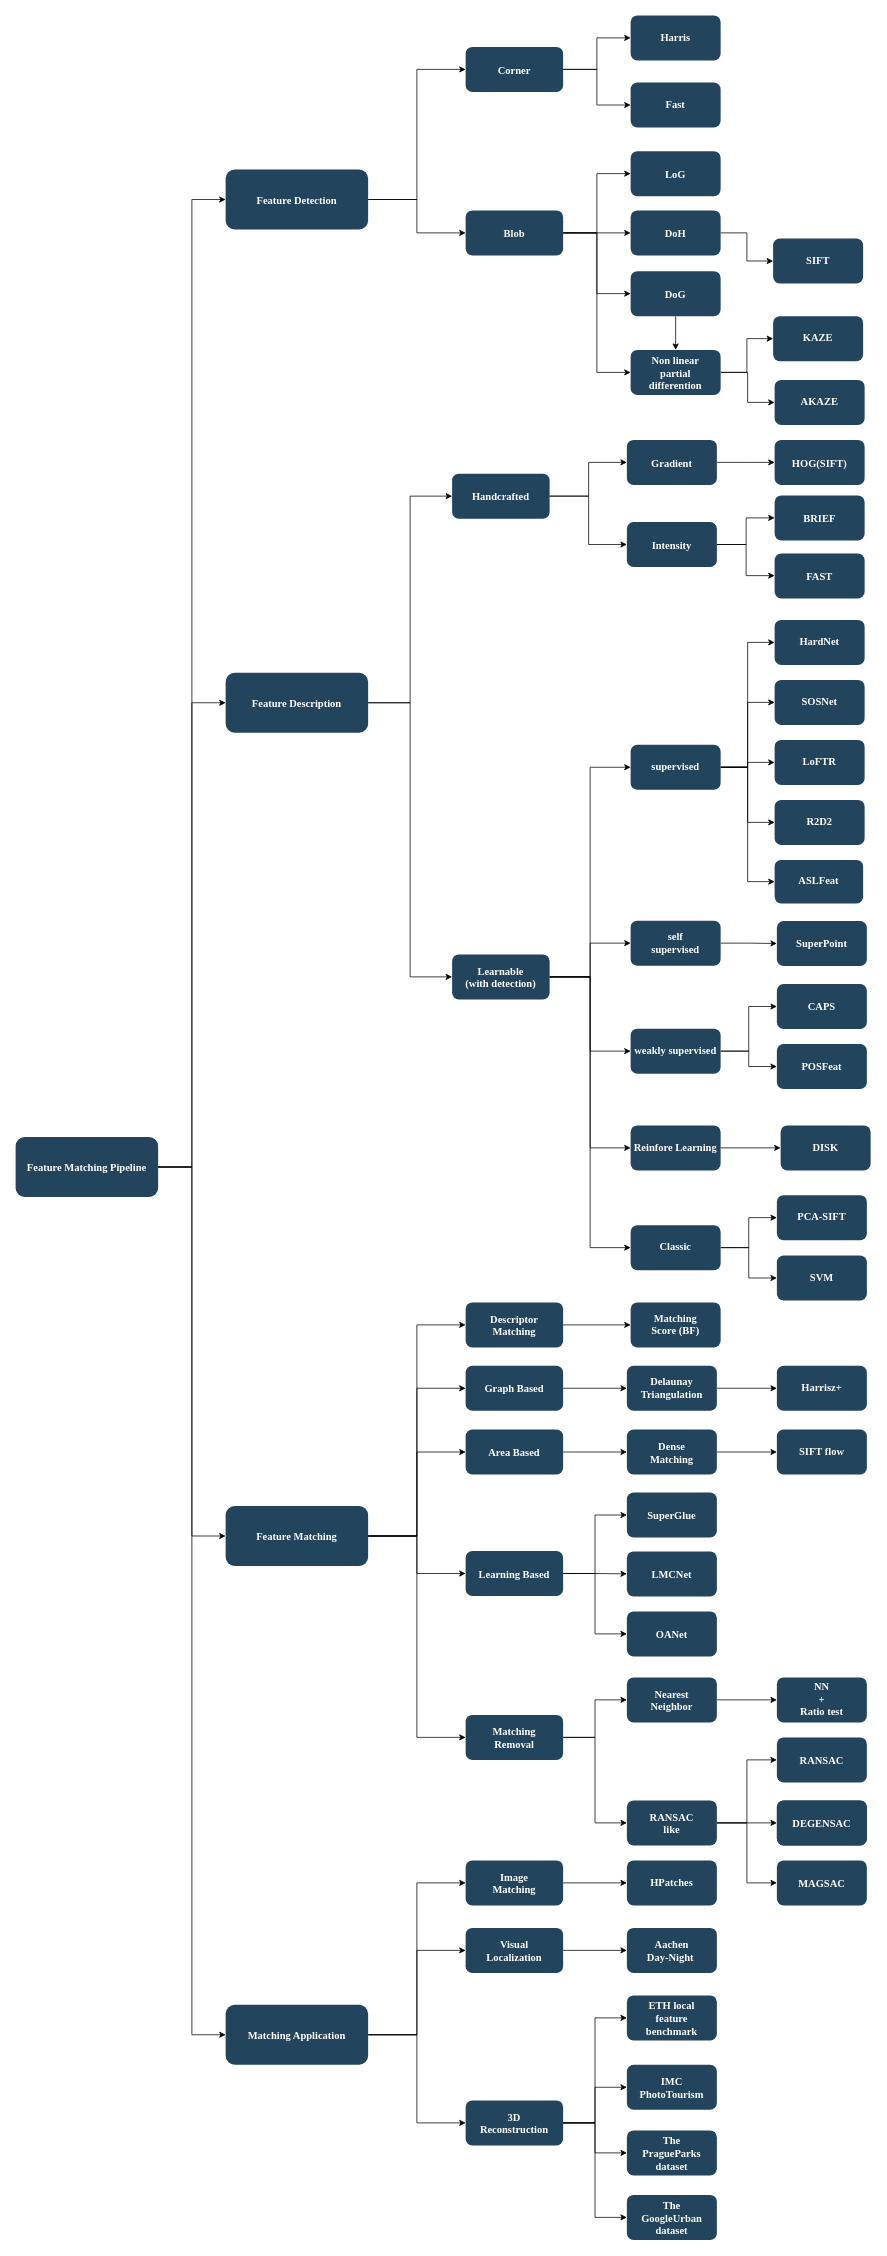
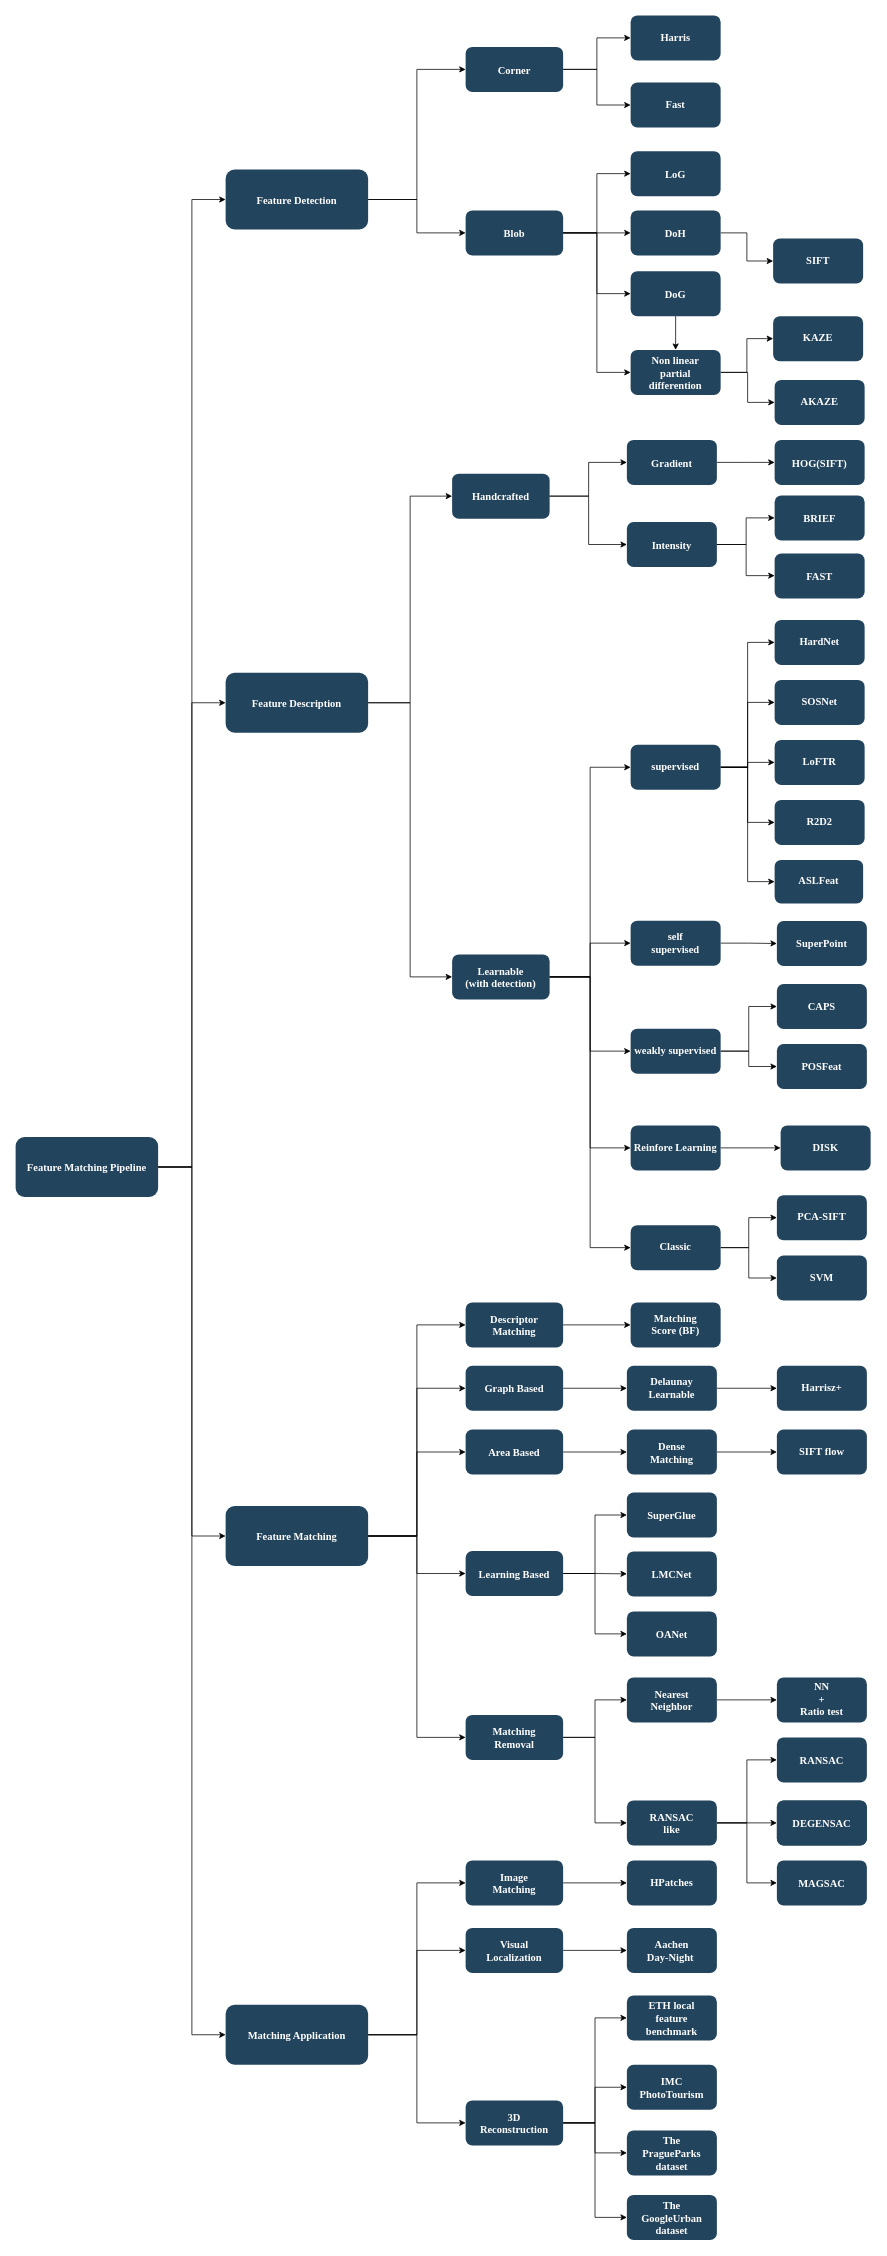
node "Delaunay Triangulation": label "Delaunay Triangulation" -> "Delaunay Learnable"
